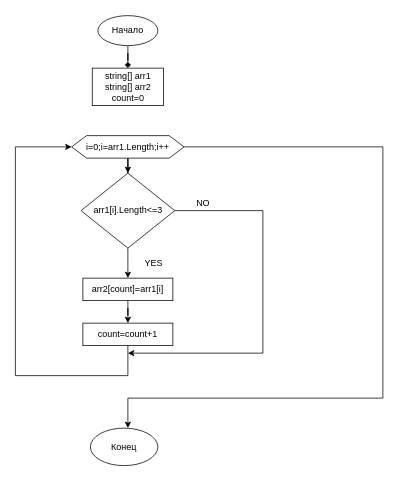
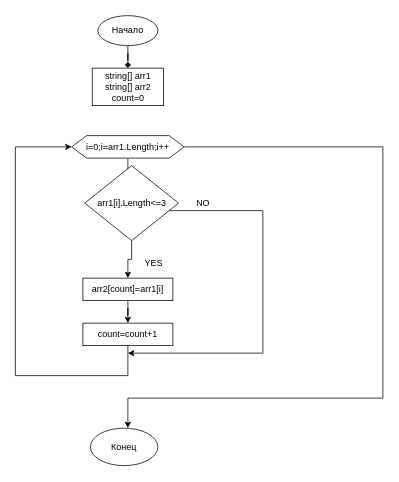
node "arr1[i].Length<=3": moved (128, 210) -> (132, 203)
